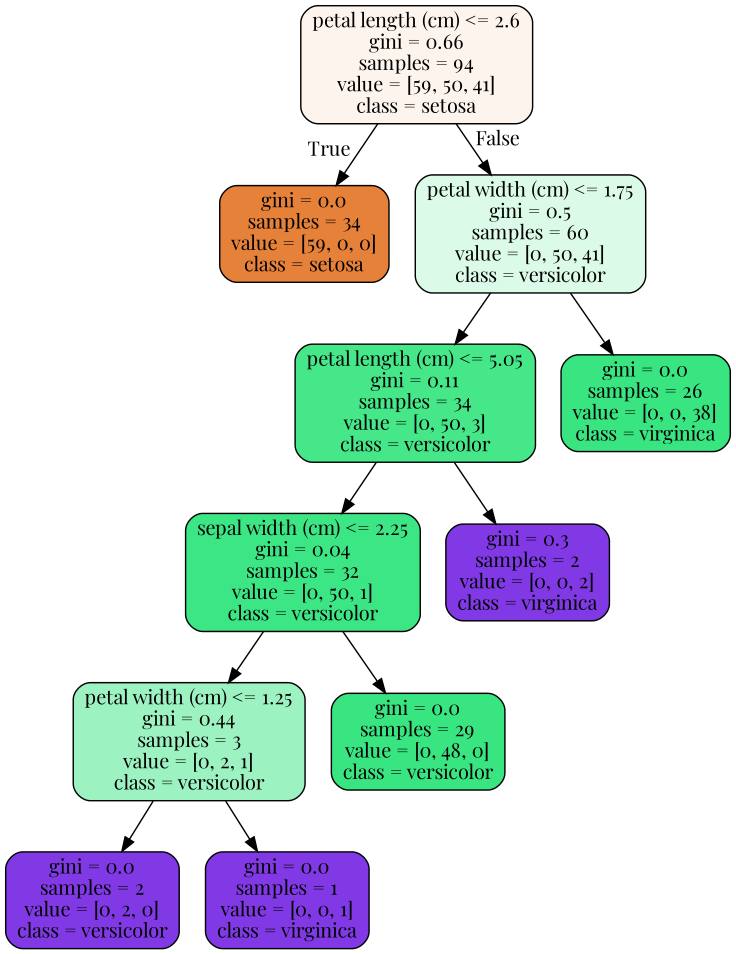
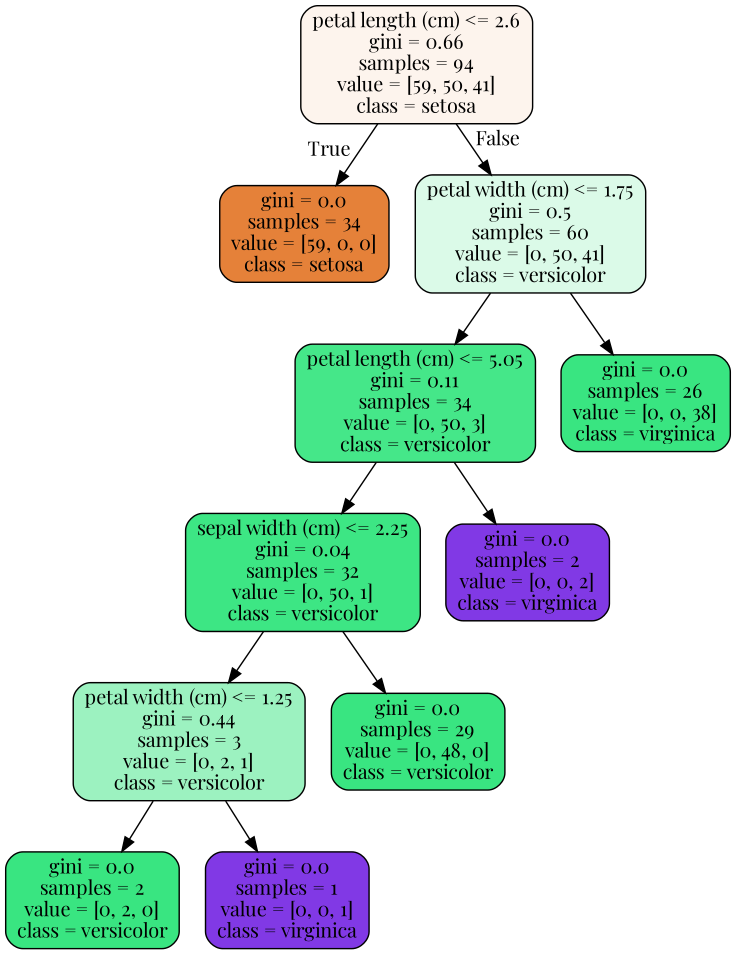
node "gini = 0.3 samples = 2 value = [0, 0, 2] class = virginica": label "gini = 0.3 samples = 2 value = [0, 0, 2] class = virginica" -> "gini = 0.0 samples = 2 value = [0, 0, 2] class = virginica"
node "gini = 0.0 samples = 2 value = [0, 2, 0] class = versicolor": fillcolor #8139e5 -> #39e581
